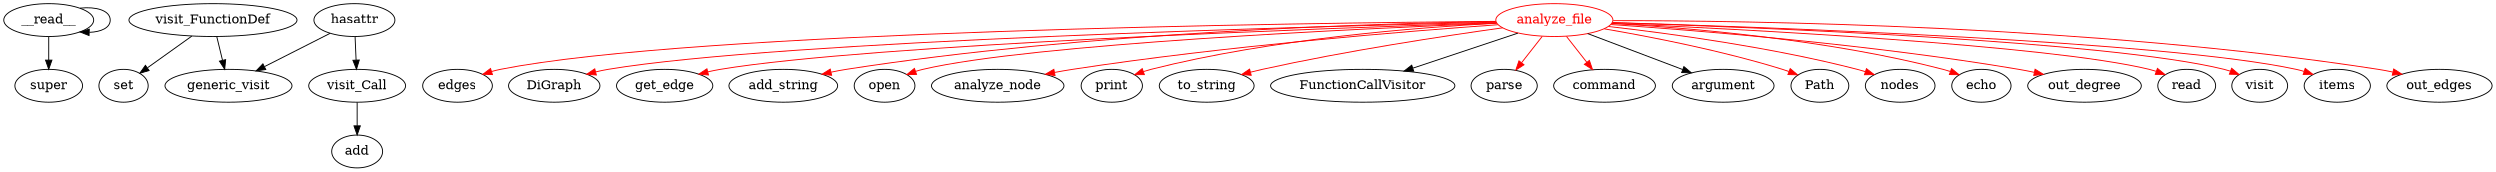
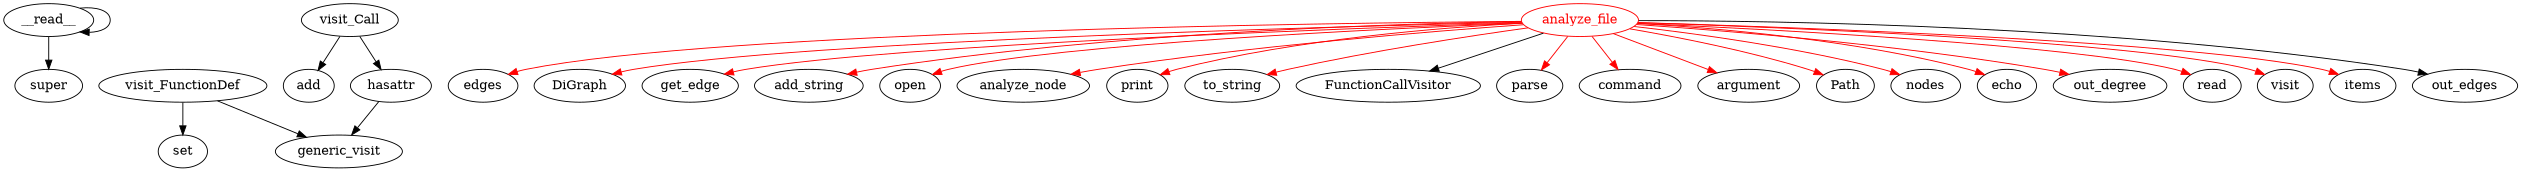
edge "analyze_file" -> "out_edges": color red -> black
edge "hasattr" -> "visit_Call": reversed
edge "analyze_file" -> "argument": color black -> red
